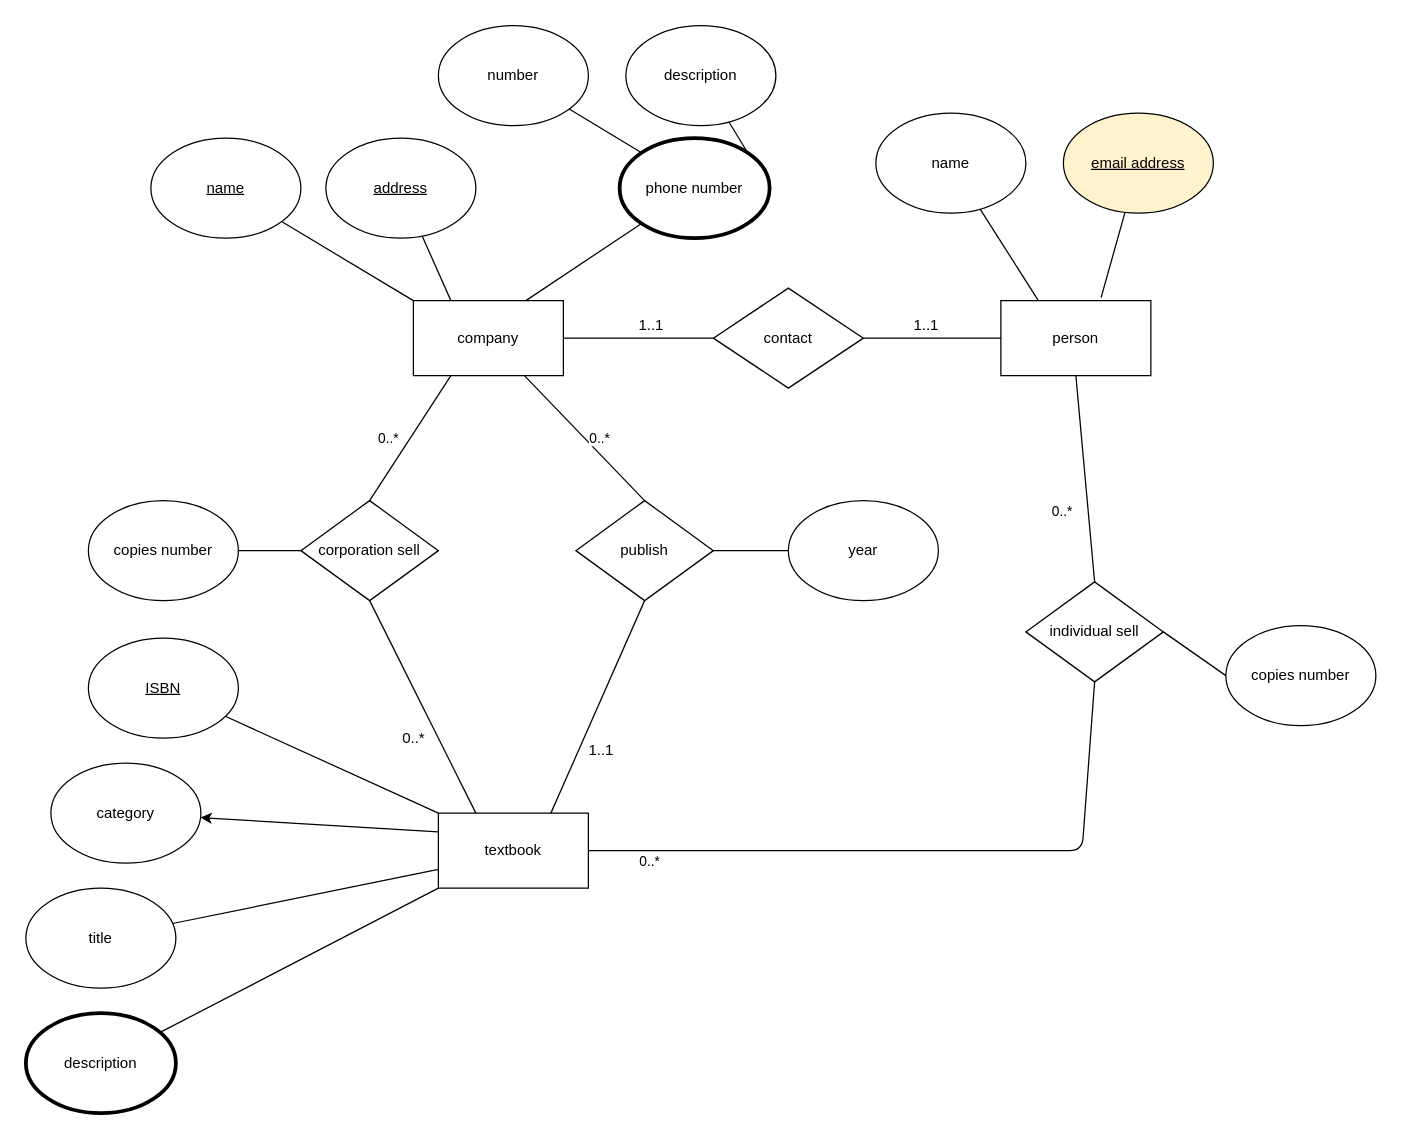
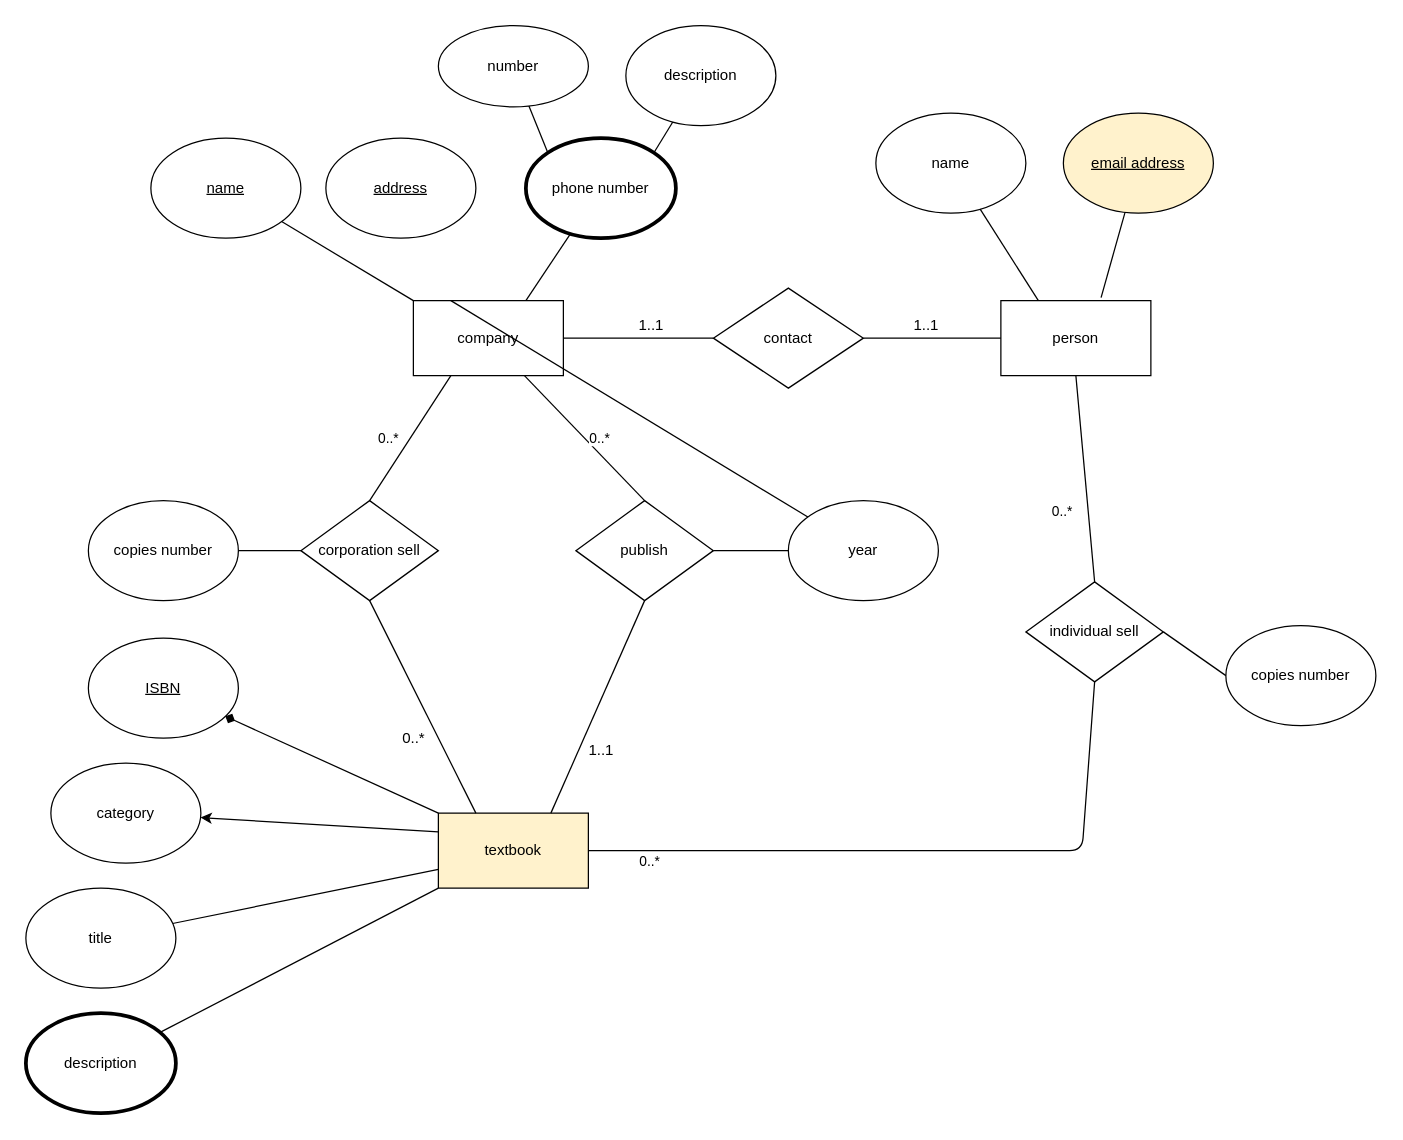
node "number": size 150x100 -> 150x81
node "phone number": moved (694, 188) -> (601, 188)
edge "address" -- "company": now "year" -- "company"
edge "ISBN" -- "textbook": arrowhead none -> diamond
node "textbook": fillcolor #ffffff -> #fff2cc
